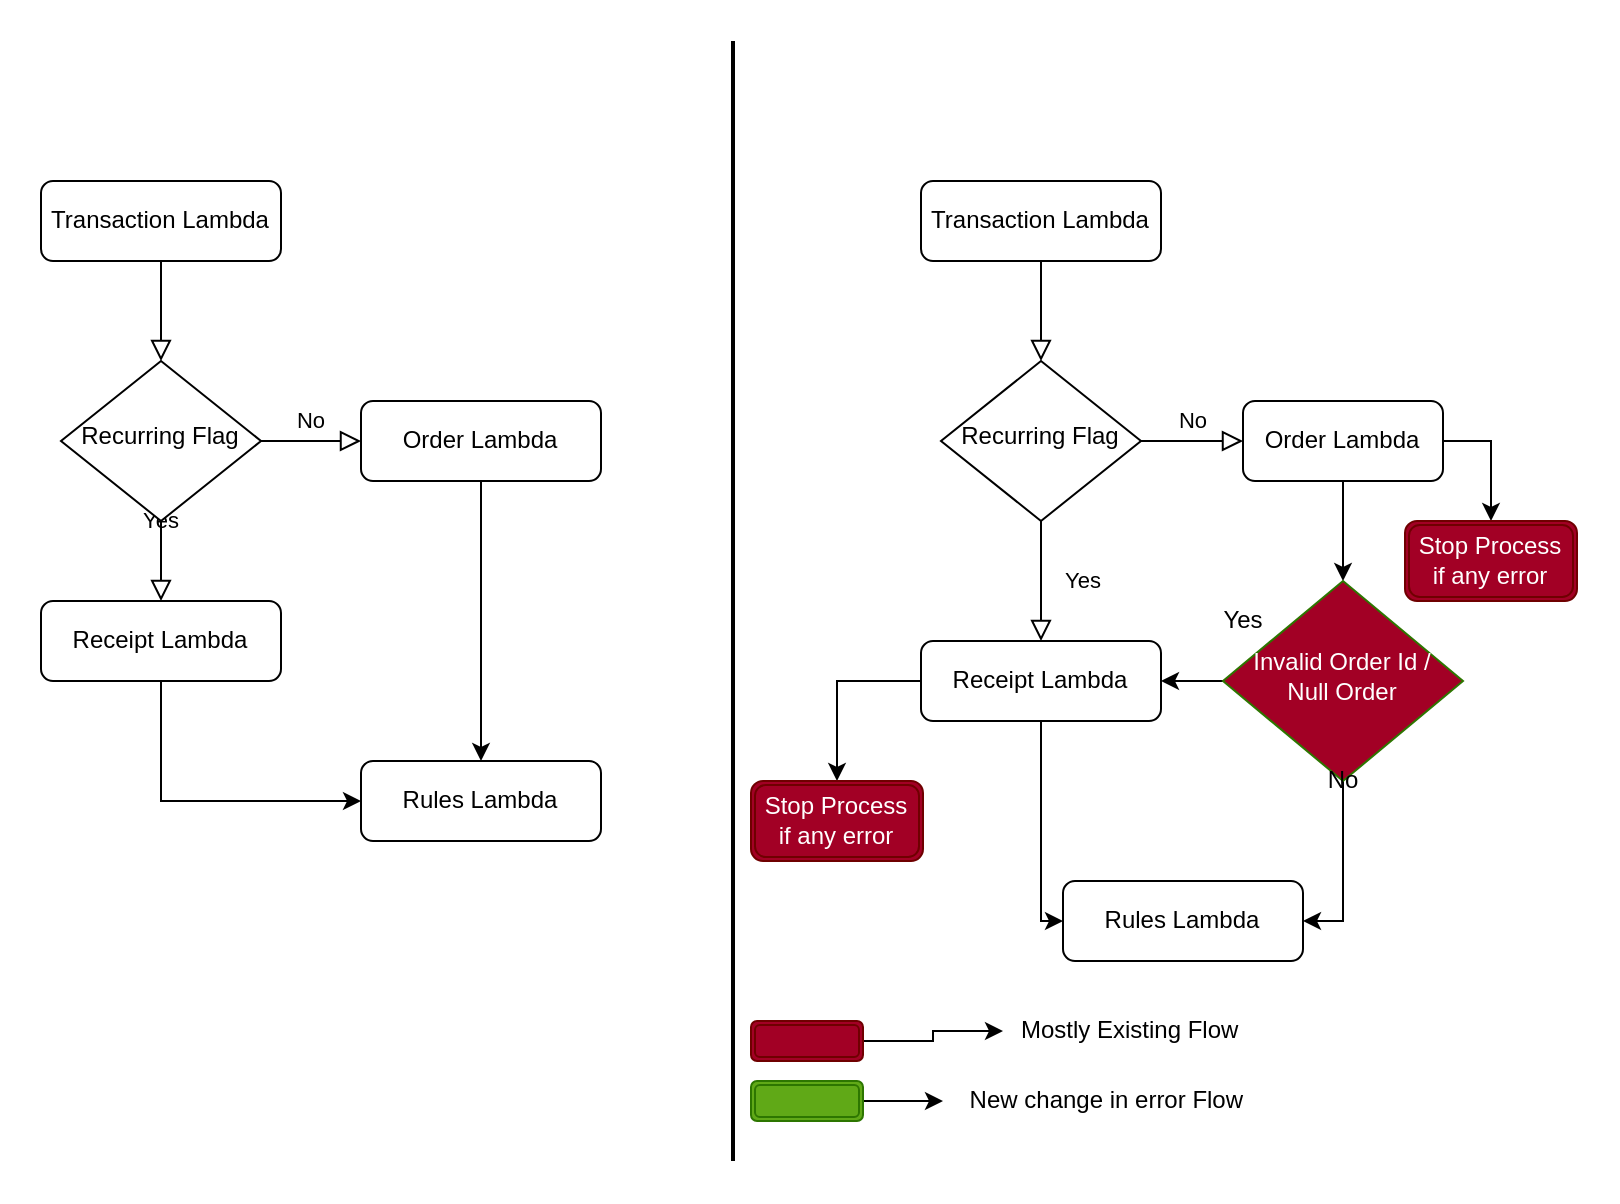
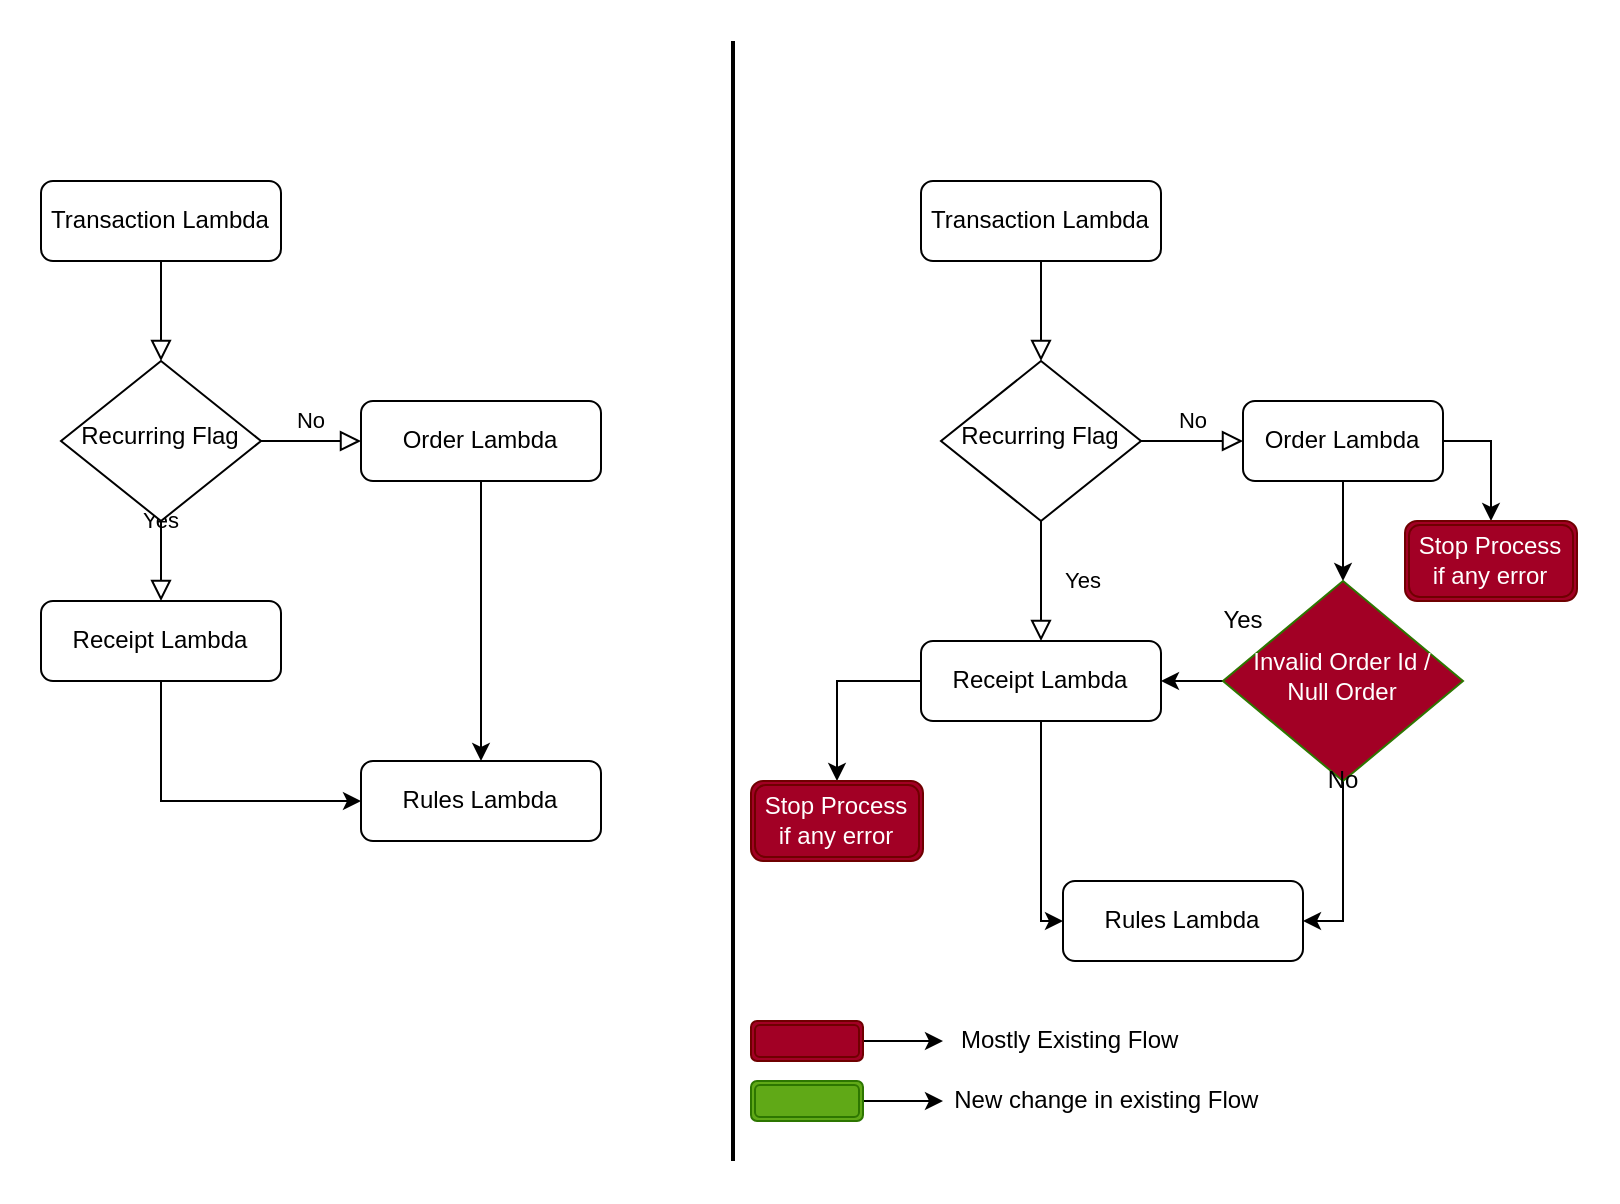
node "Mostly Existing Flow": moved (1133, 1031) -> (1073, 1041)
node "New change in error Flow": label "New change in error Flow" -> "New change in existing Flow"
